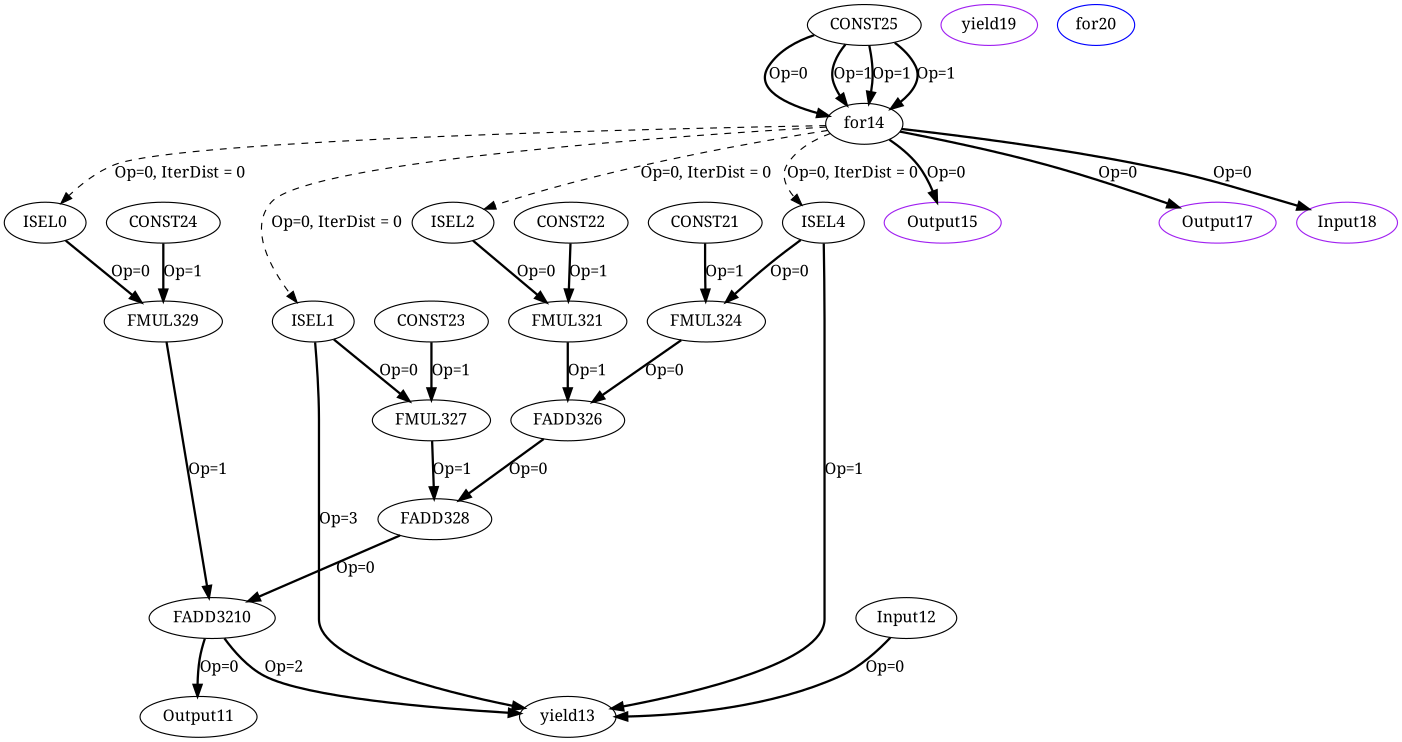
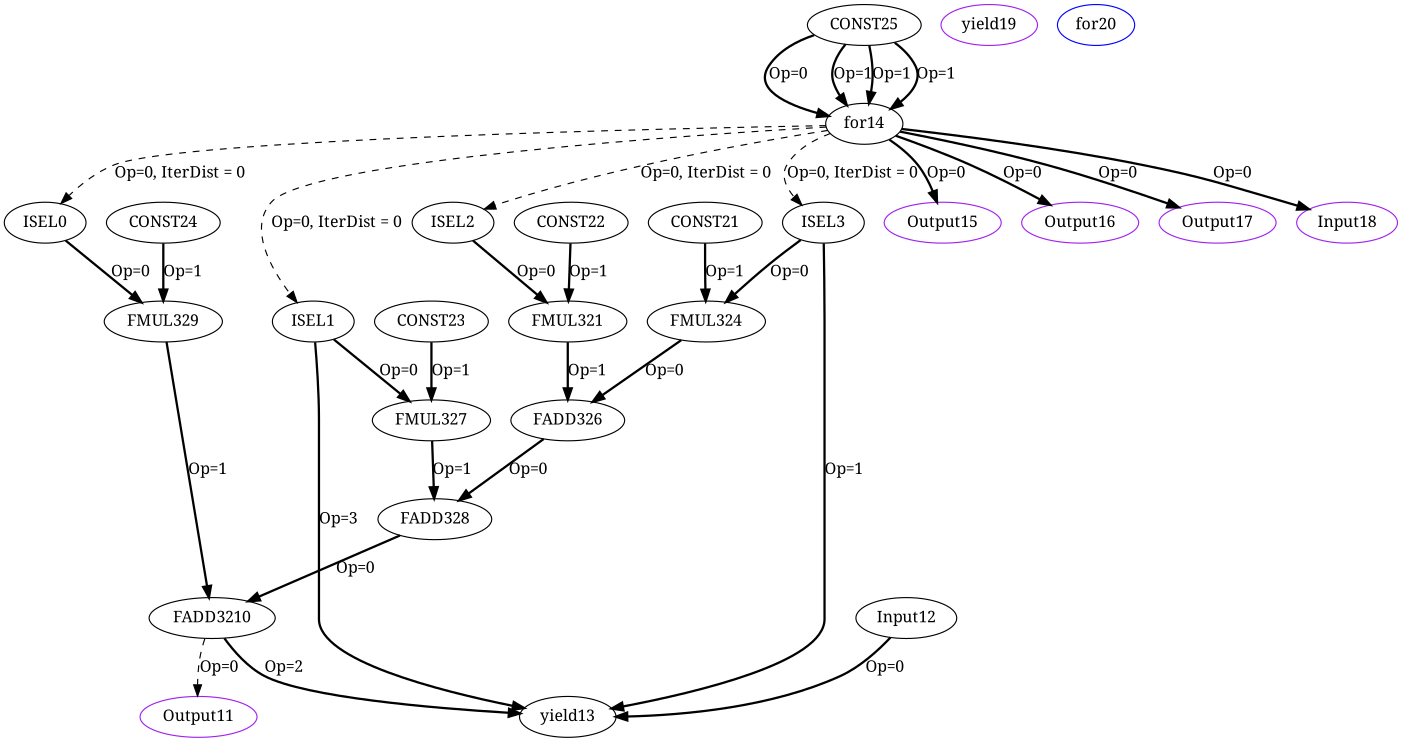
node "ISEL4": label "ISEL4" -> "ISEL3"
node "Output16": added
edge "FADD3210" -> "Output11": style bold -> dashed
node "Output11": color black -> purple
